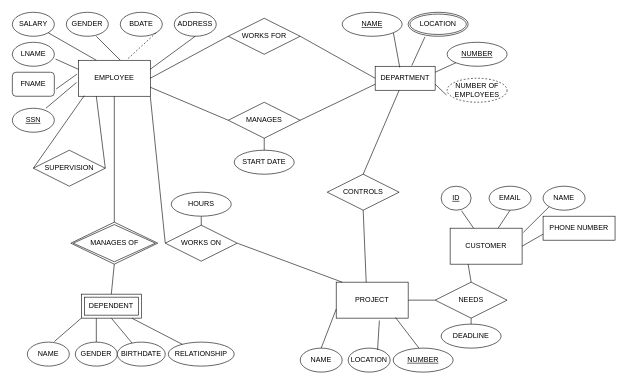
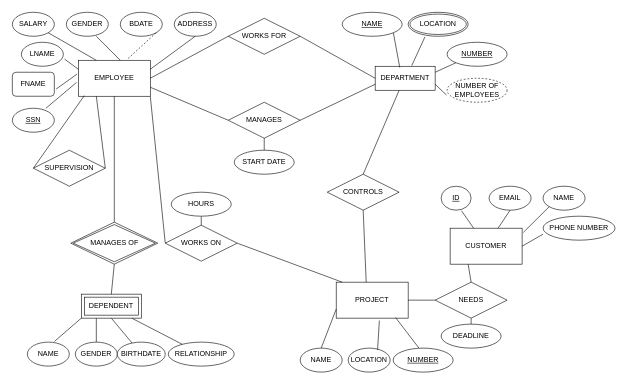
node "LNAME": moved (33, 54) -> (42, 54)
node "PHONE NUMBER": shape rectangle -> ellipse
